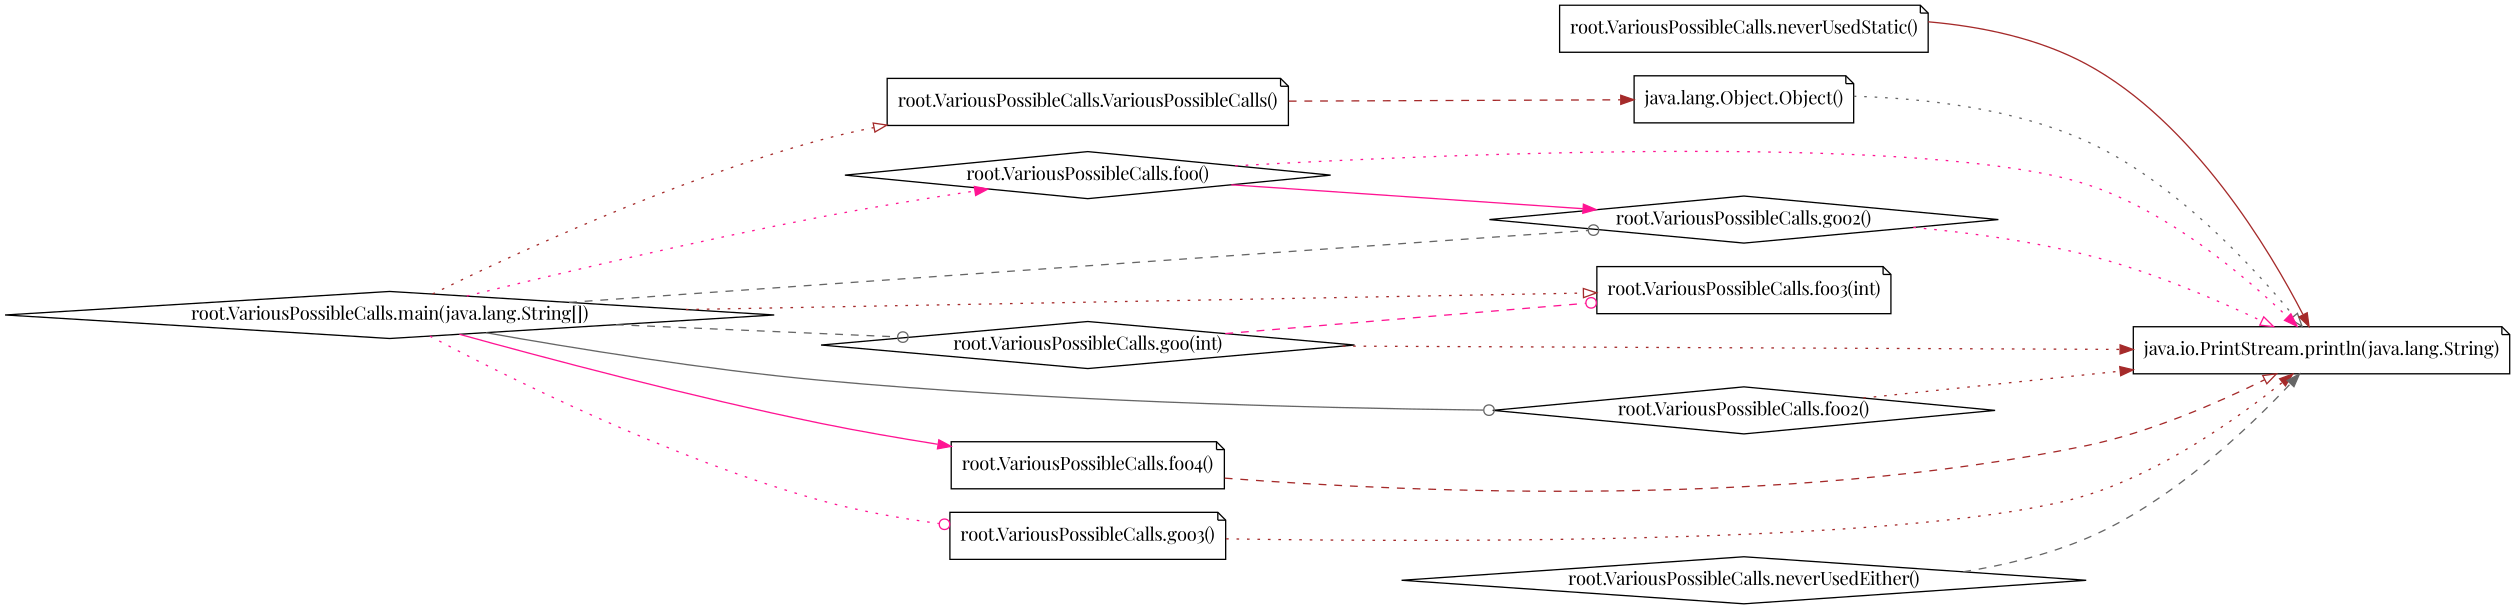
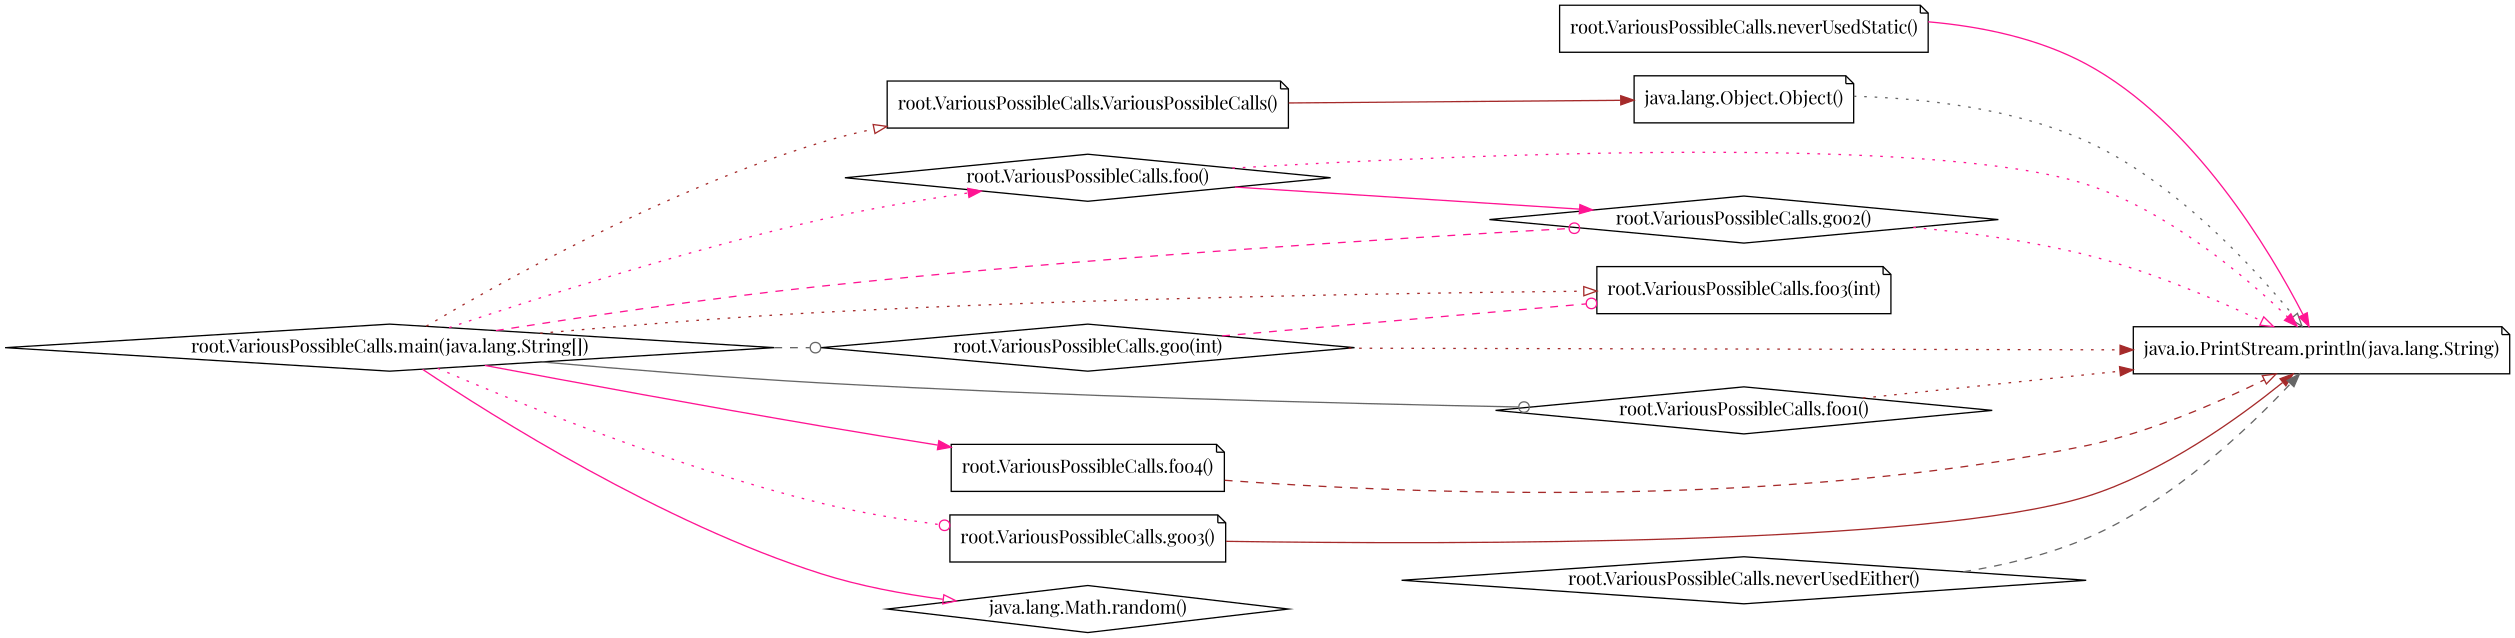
edge "root.VariousPossibleCalls.VariousPossibleCalls()" -> "java.lang.Object.Object()": style dashed -> solid
edge "root.VariousPossibleCalls.neverUsedStatic()" -> "java.io.PrintStream.println(java.lang.String)": color brown -> deeppink
edge "root.VariousPossibleCalls.main(java.lang.String[])" -> "root.VariousPossibleCalls.goo2()": color gray40 -> deeppink
node "root.VariousPossibleCalls.foo2()": label "root.VariousPossibleCalls.foo2()" -> "root.VariousPossibleCalls.foo1()"
edge "root.VariousPossibleCalls.goo3()" -> "java.io.PrintStream.println(java.lang.String)": style dotted -> solid
node "java.lang.Math.random()": added
